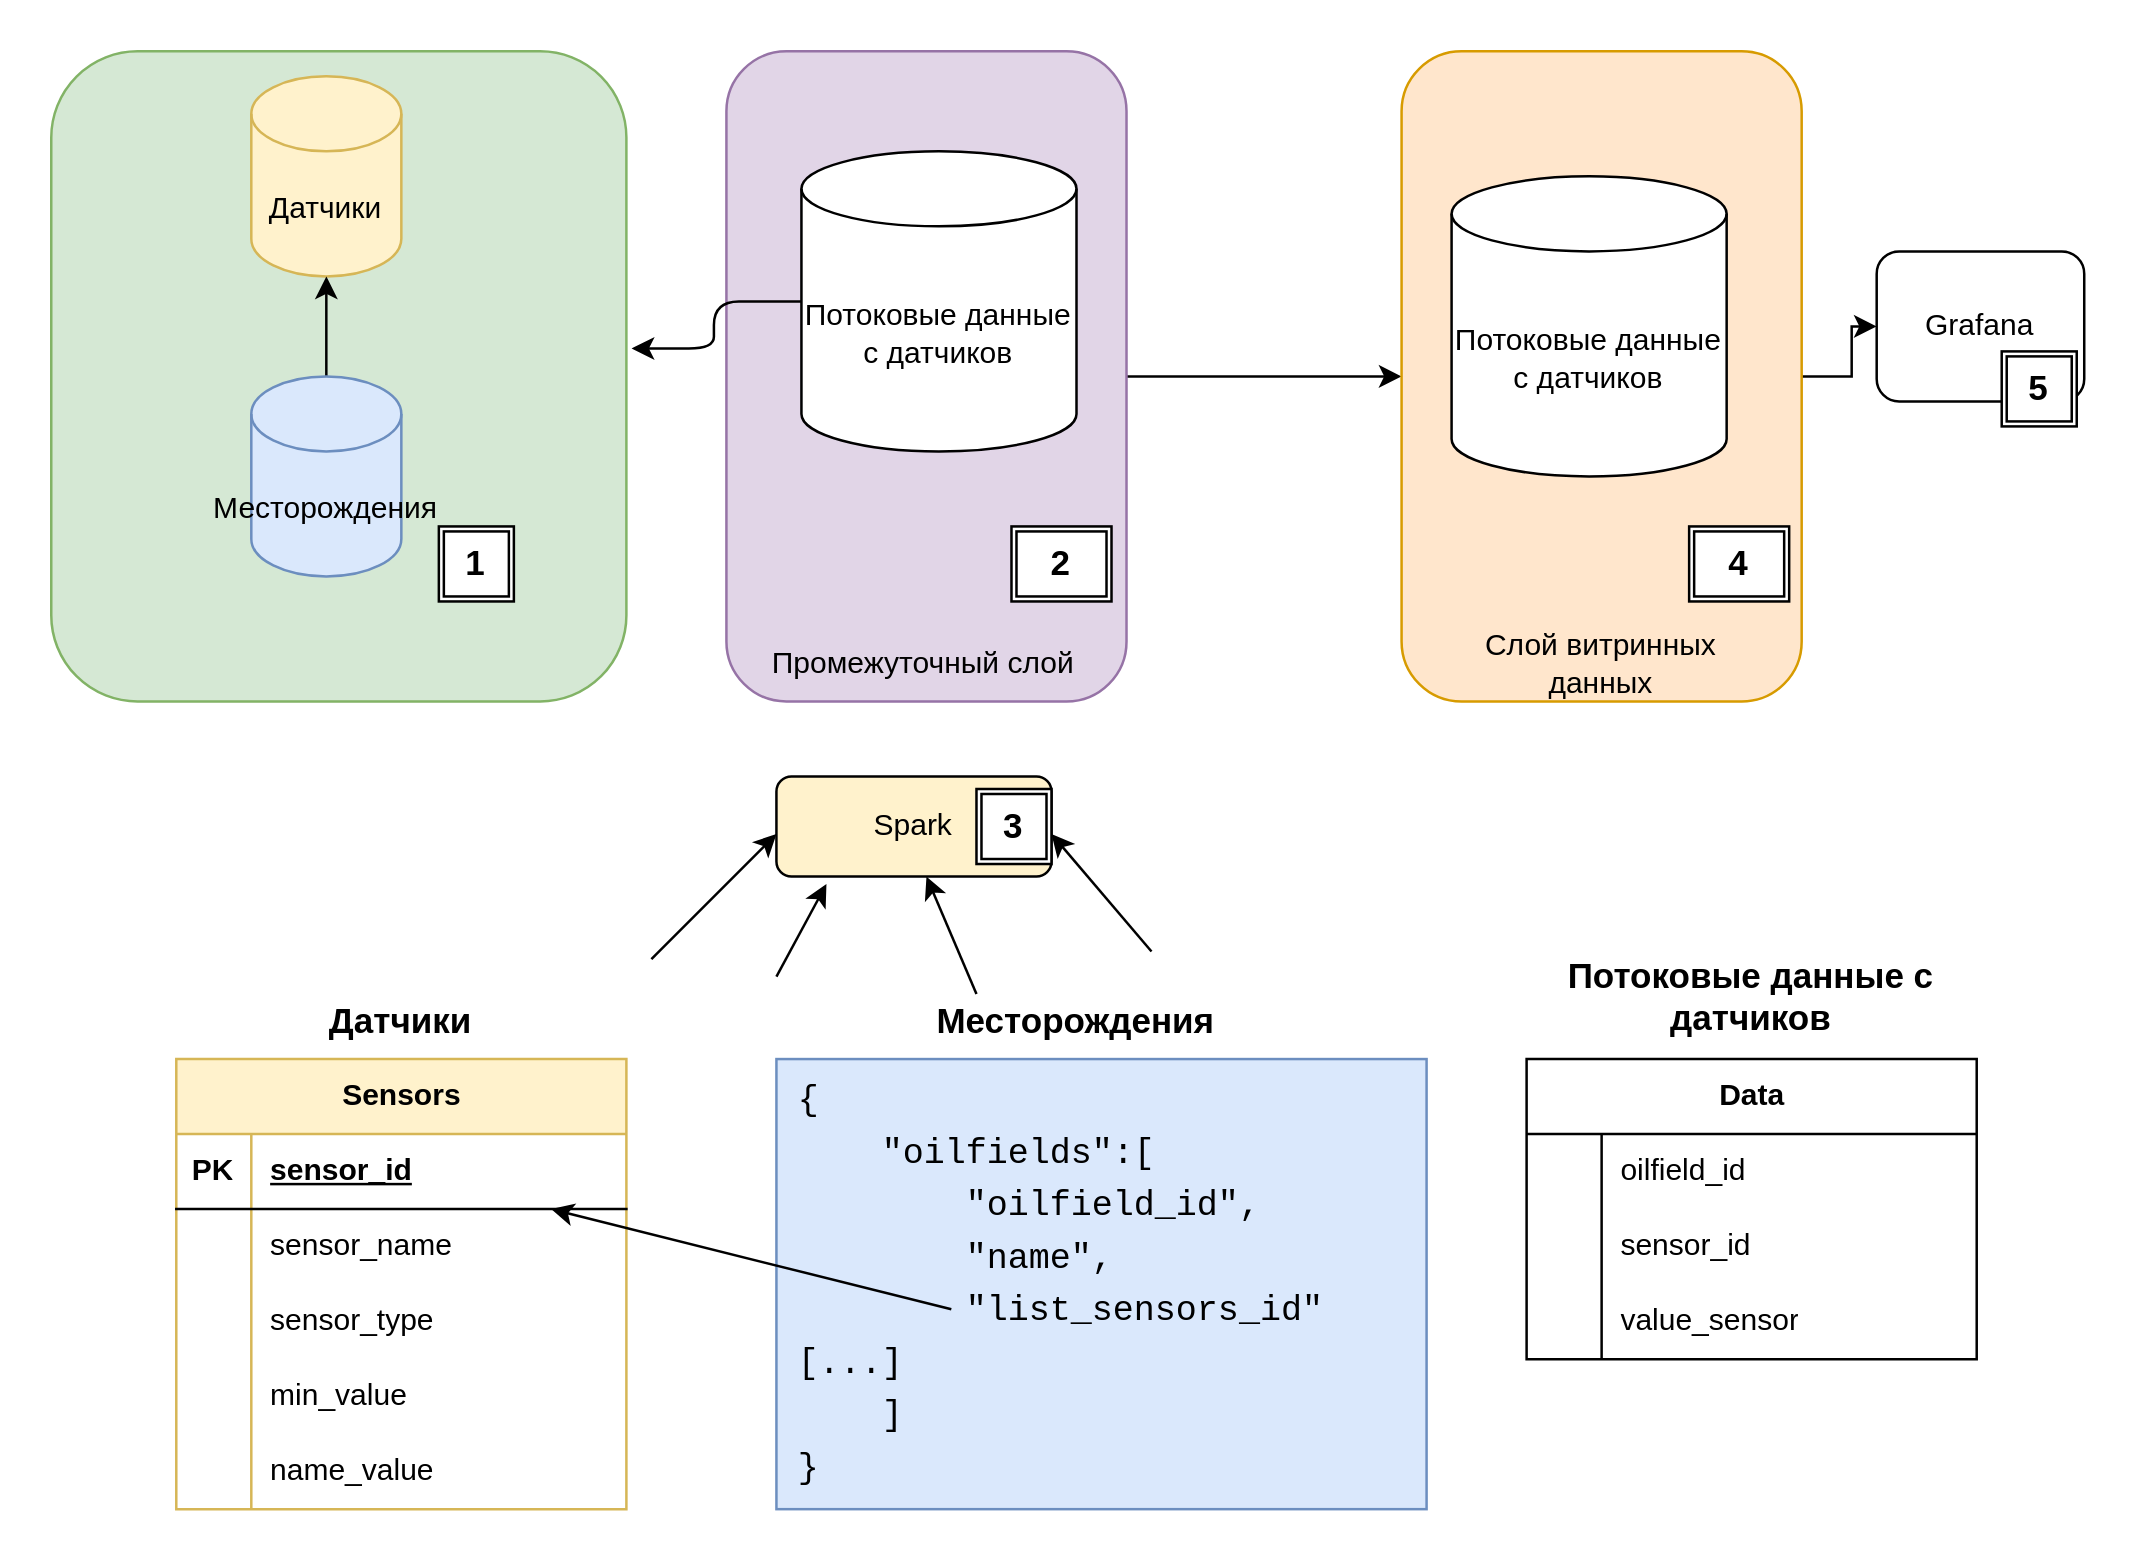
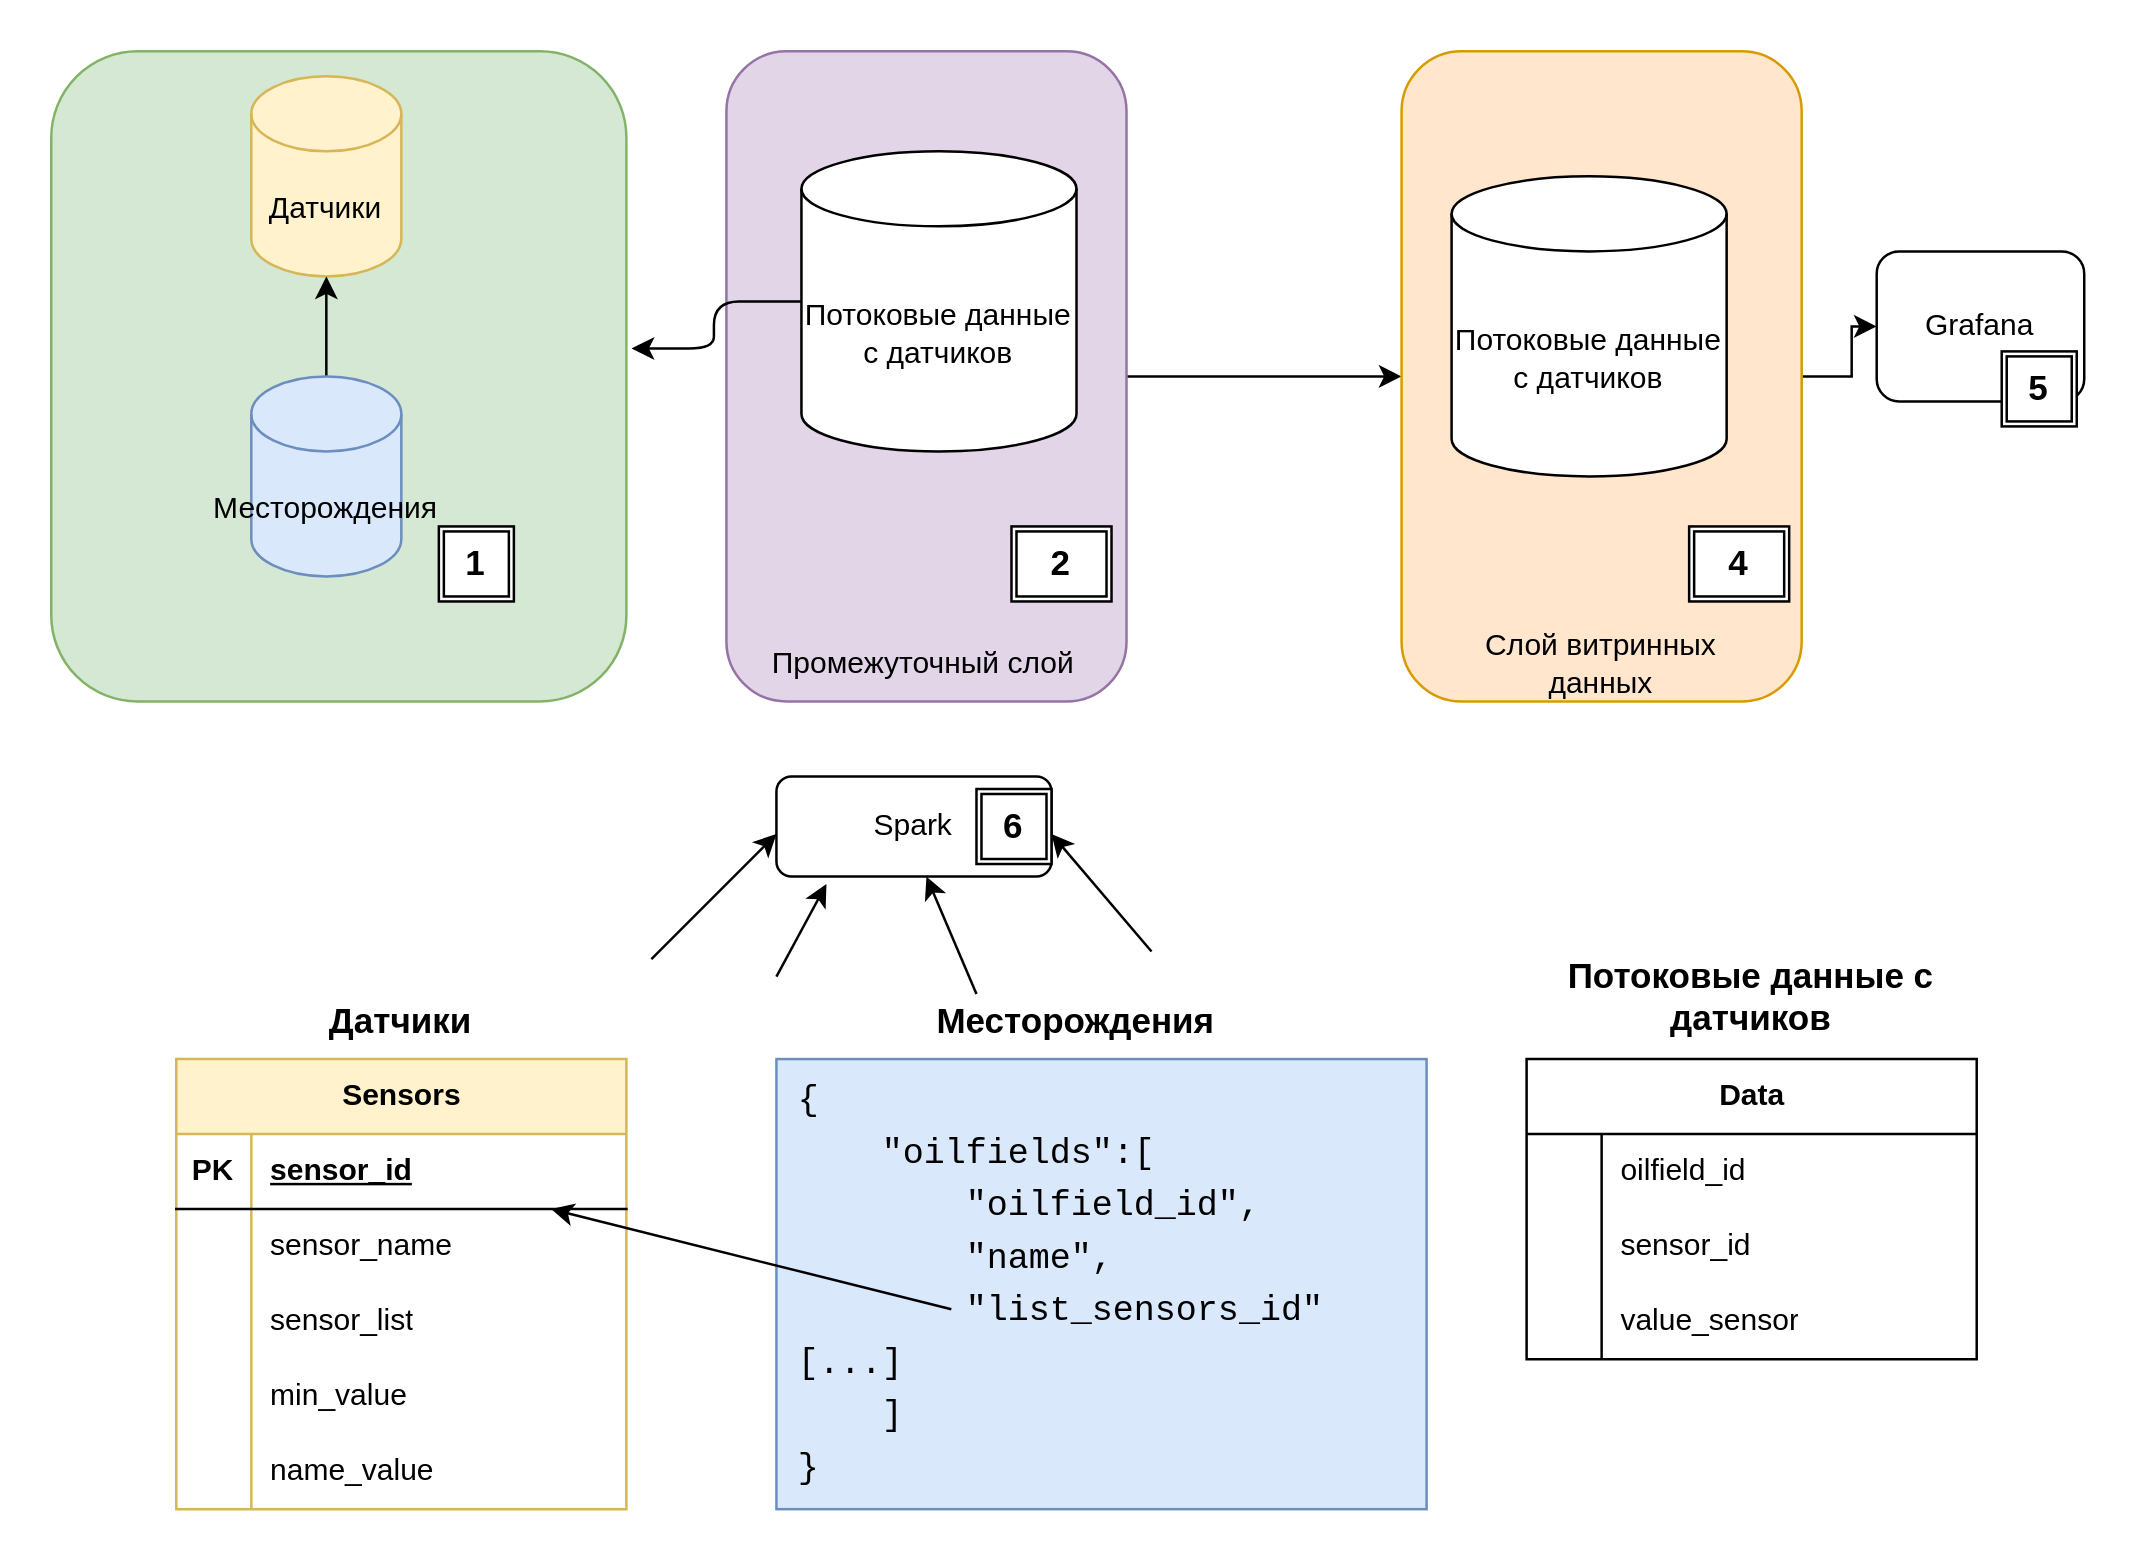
node "Spark": fillcolor #fff2cc -> #ffffff
node "3": label "3" -> "6"
node "sensor_type": label "sensor_type" -> "sensor_list"
